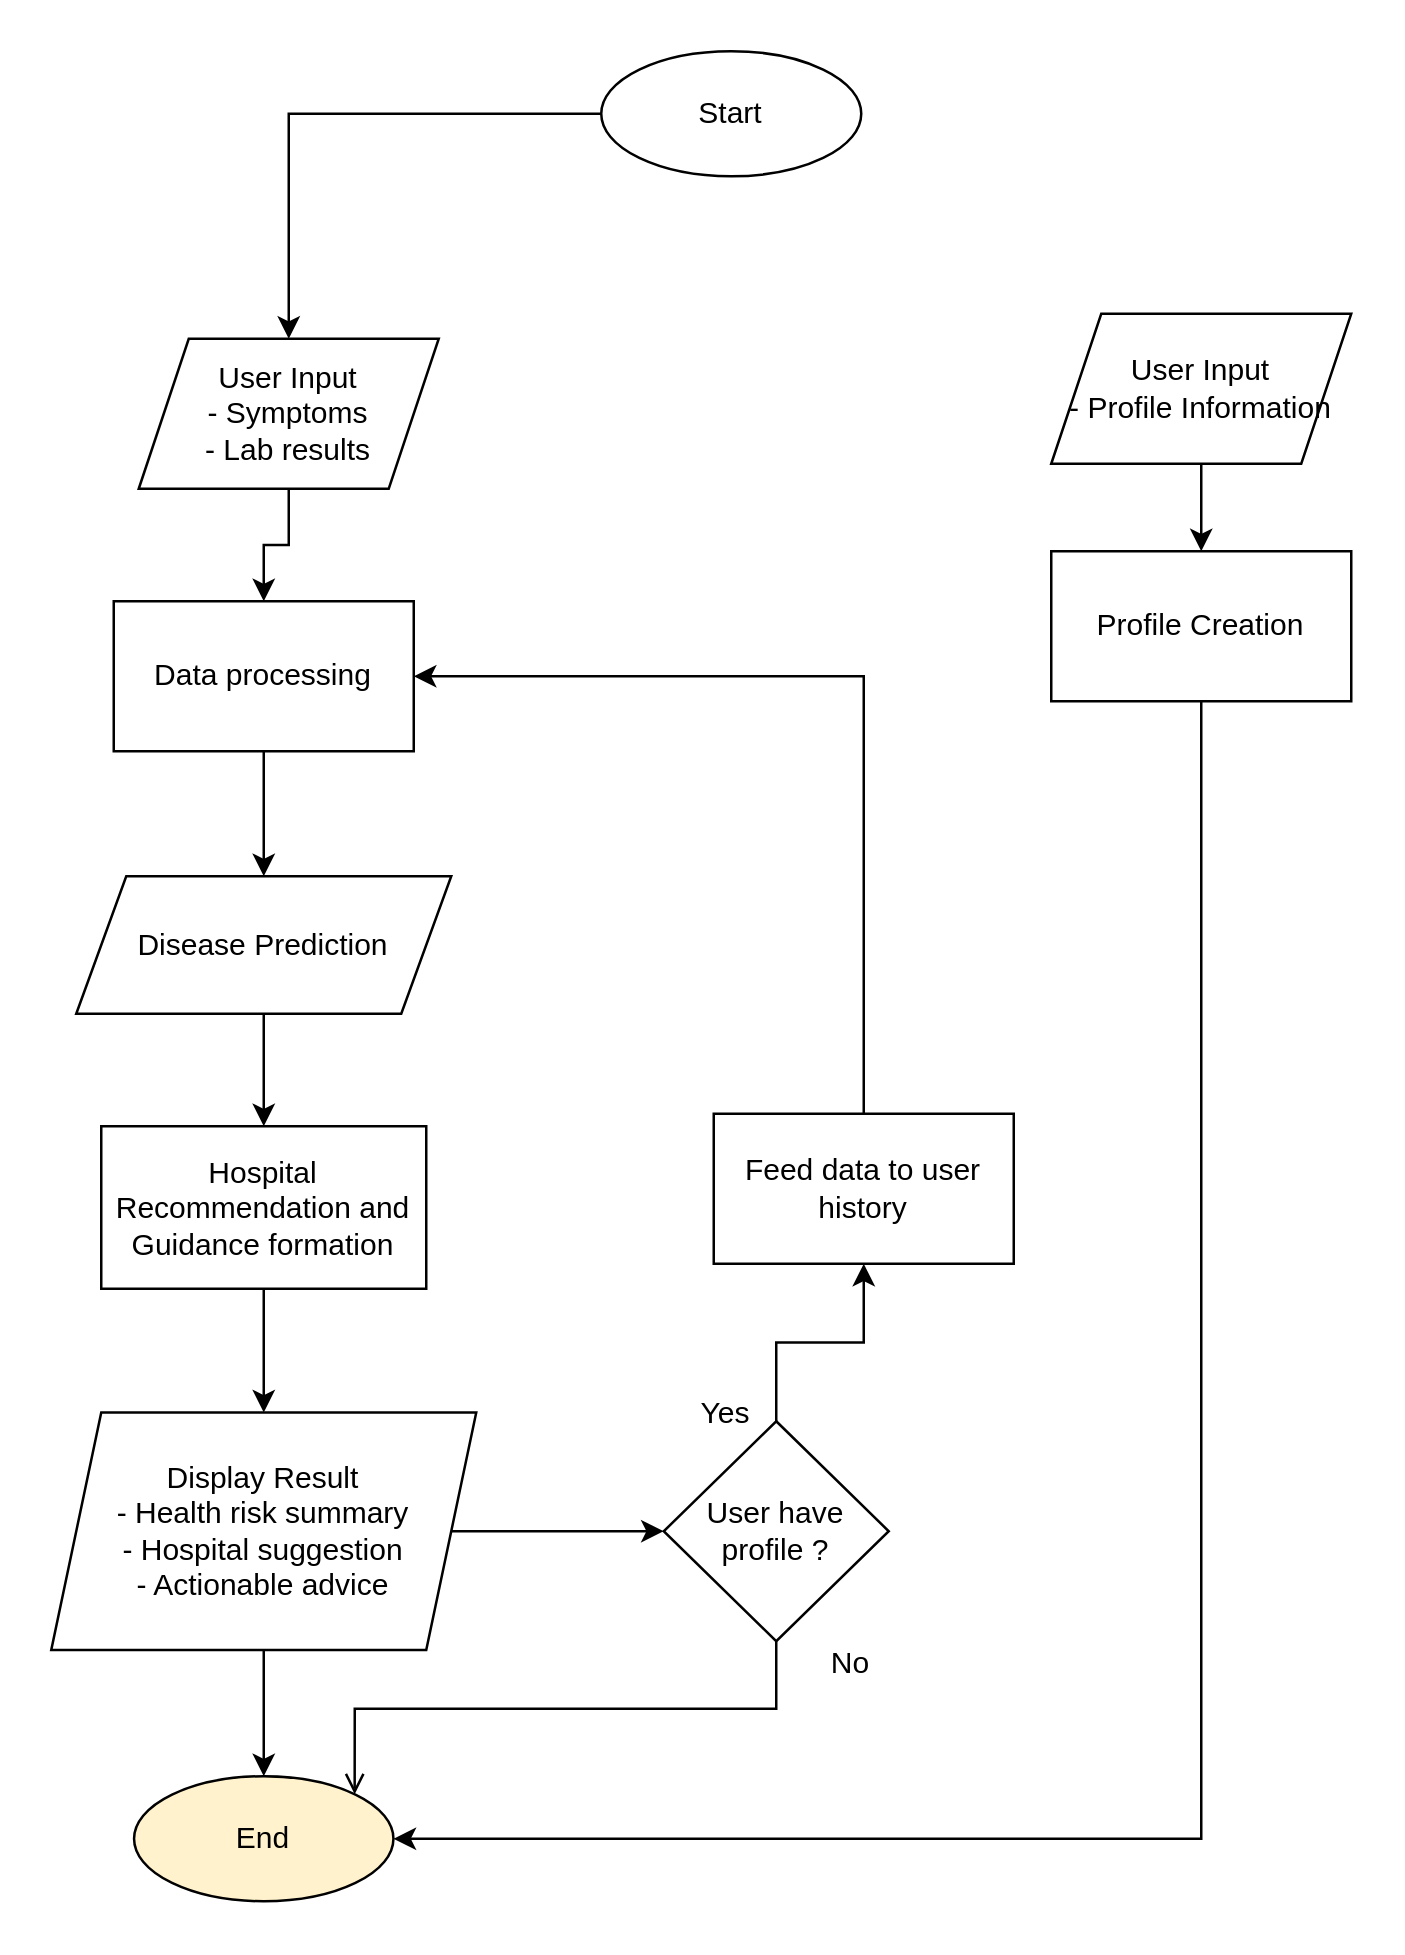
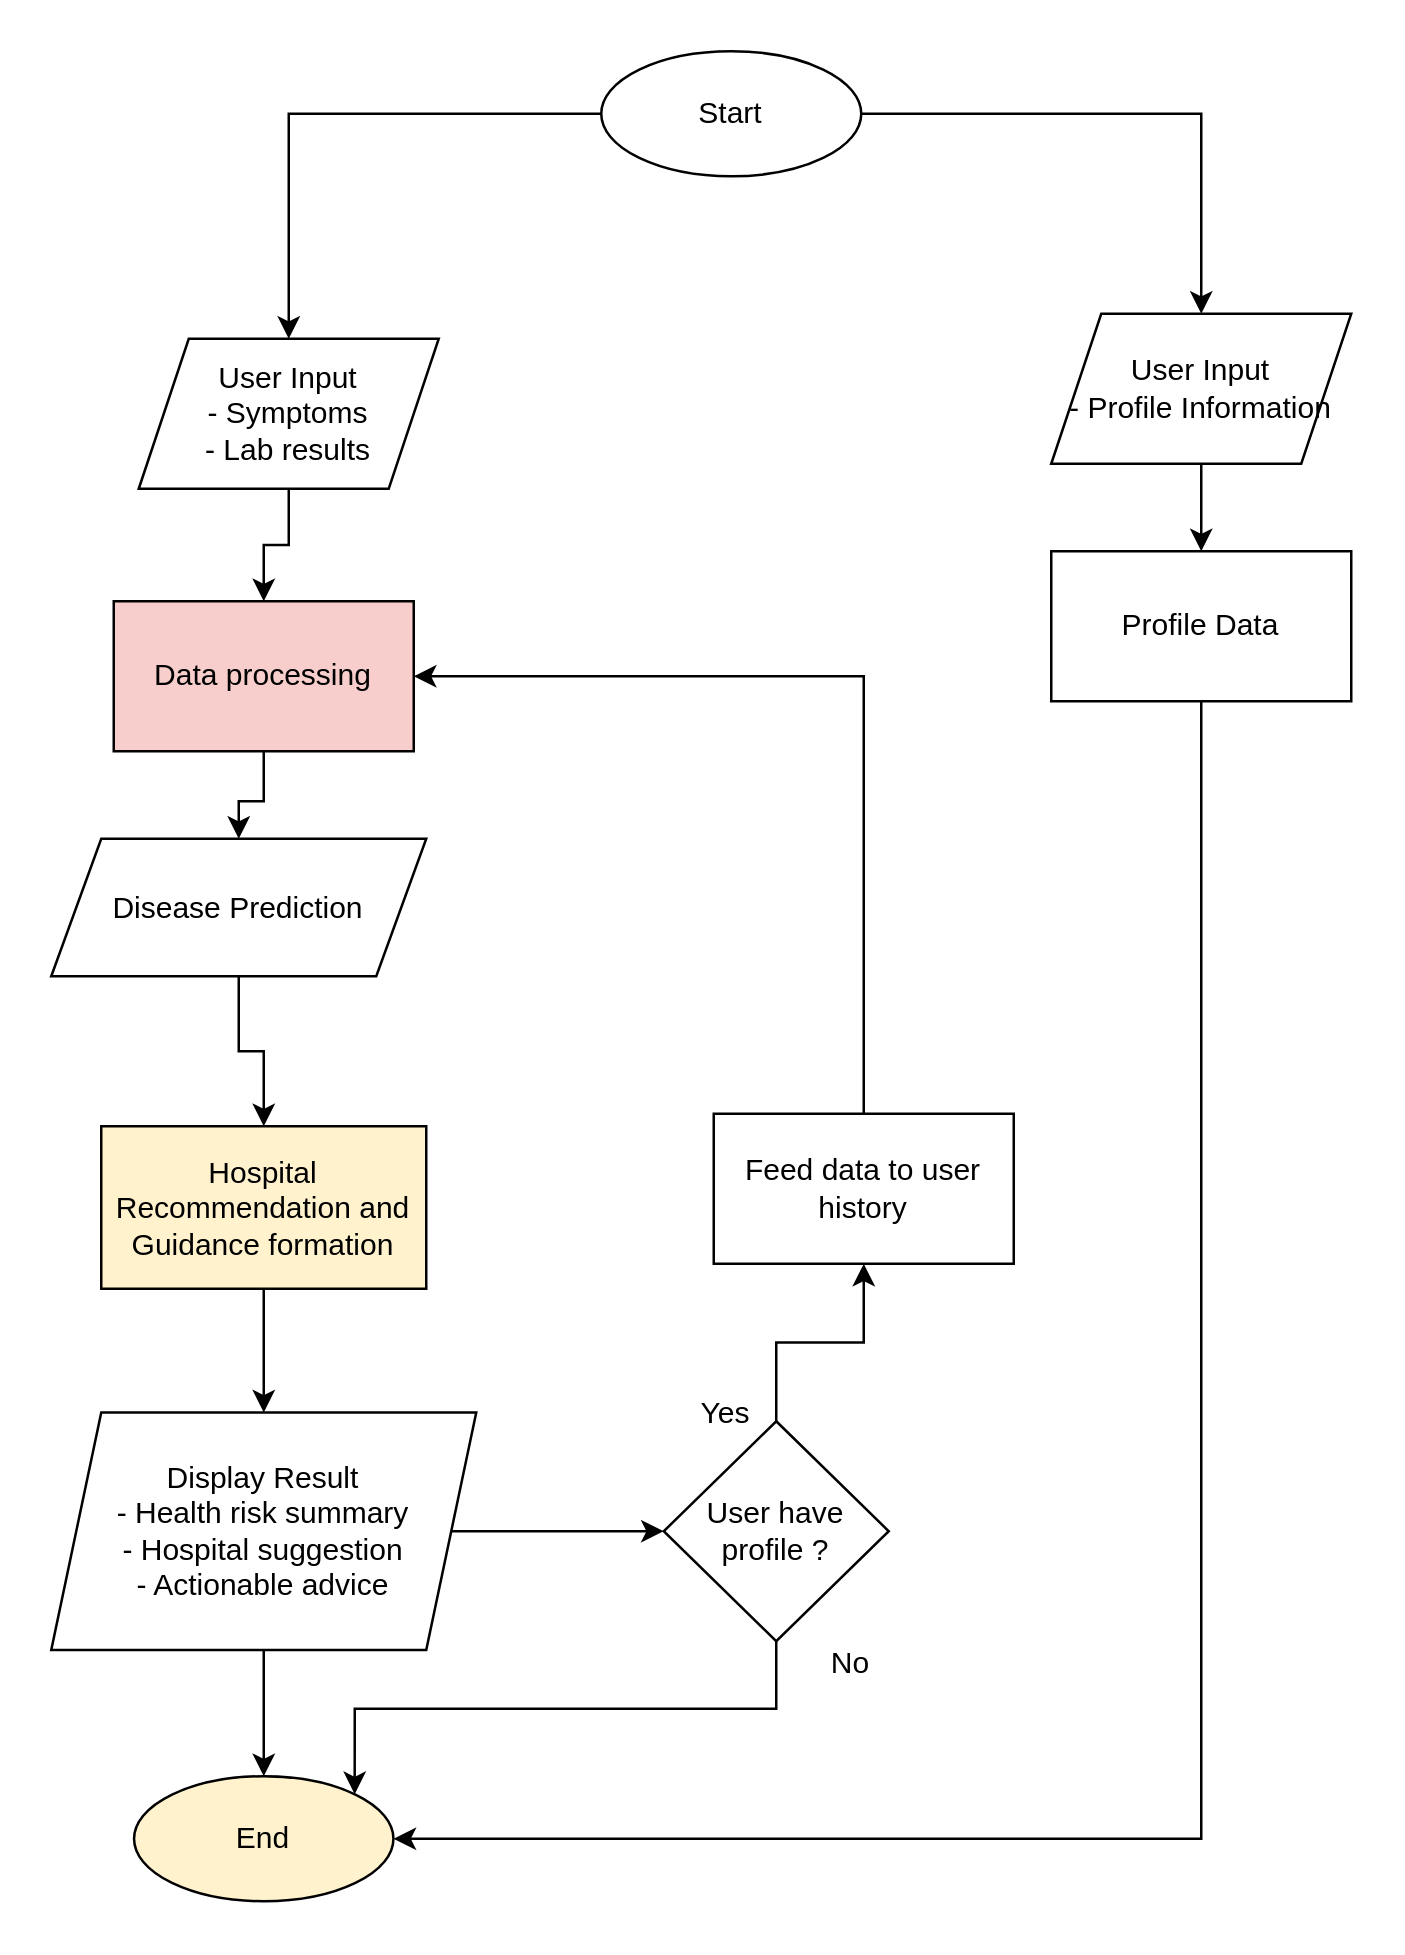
edge "Start" -> "User Input - Profile Information": added
node "Profile Creation": label "Profile Creation" -> "Profile Data"
node "Data processing": fillcolor #ffffff -> #f8cecc
node "Disease Prediction": moved (264, 945) -> (239, 908)
node "Hospital Recommendation and Guidance formation": fillcolor #ffffff -> #fff2cc
edge "User have profile ?" -> "End": arrowhead open -> classic
